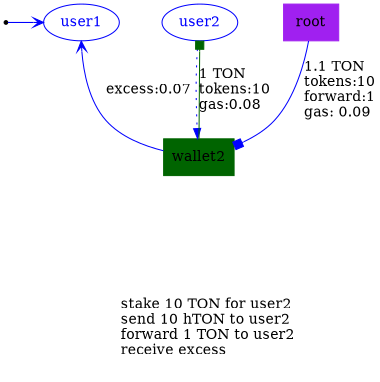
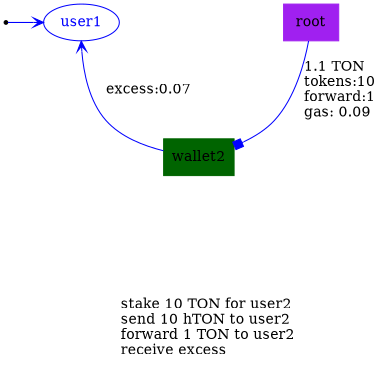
node "user2": removed
